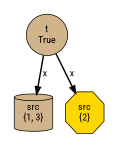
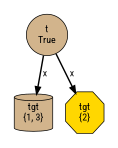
node "src {1, 3}": label "src {1, 3}" -> "tgt {1, 3}"
node "src {2}": label "src {2}" -> "tgt {2}"
